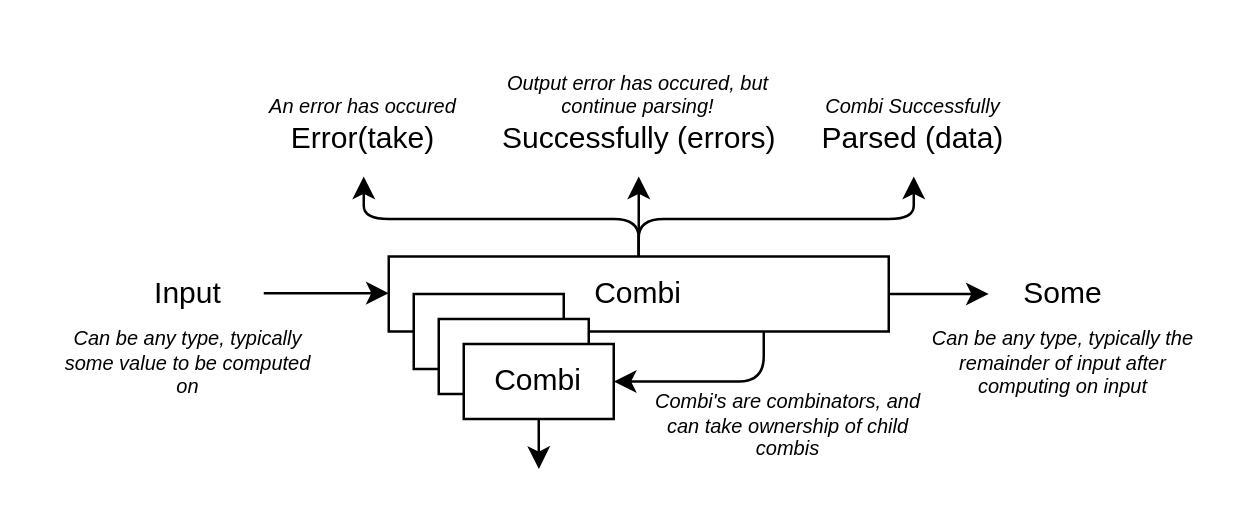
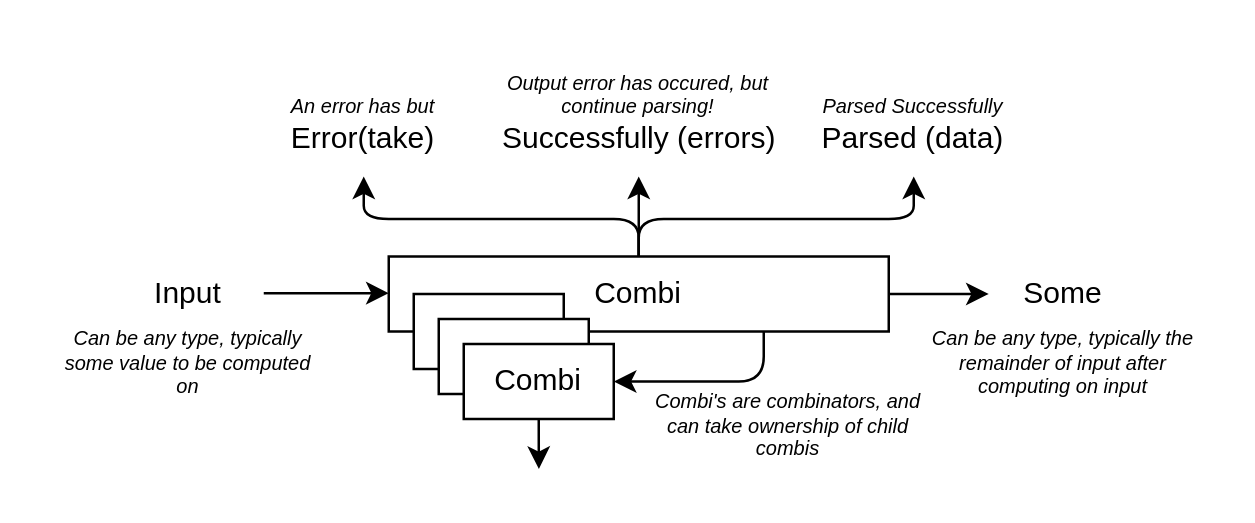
node "An error has occured": label "An error has occured" -> "An error has but"
node "Combi Successfully": label "Combi Successfully" -> "Parsed Successfully"
